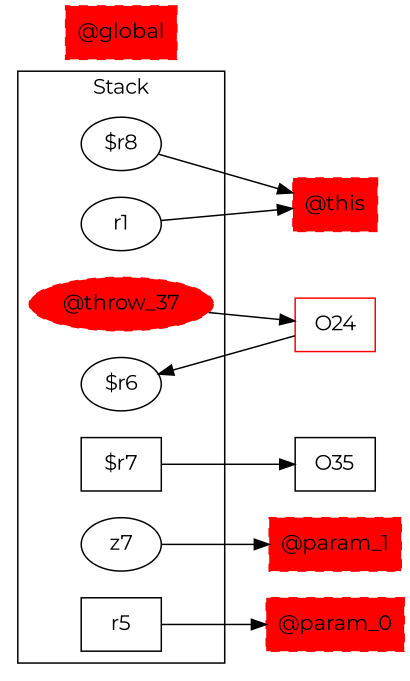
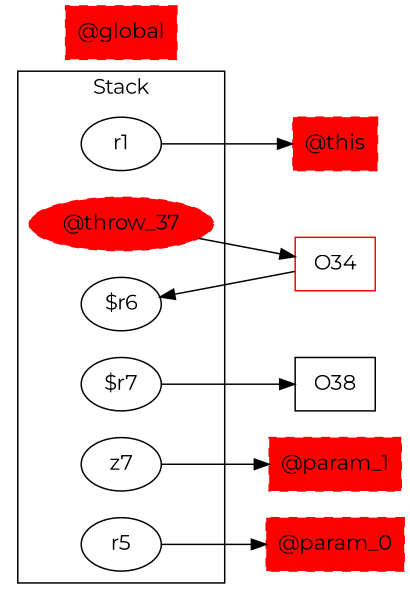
node "$r8": removed
node "O24": label "O24" -> "O34"
node "$r7": shape box -> ellipse
node "O35": label "O35" -> "O38"
node "r5": shape box -> ellipse
